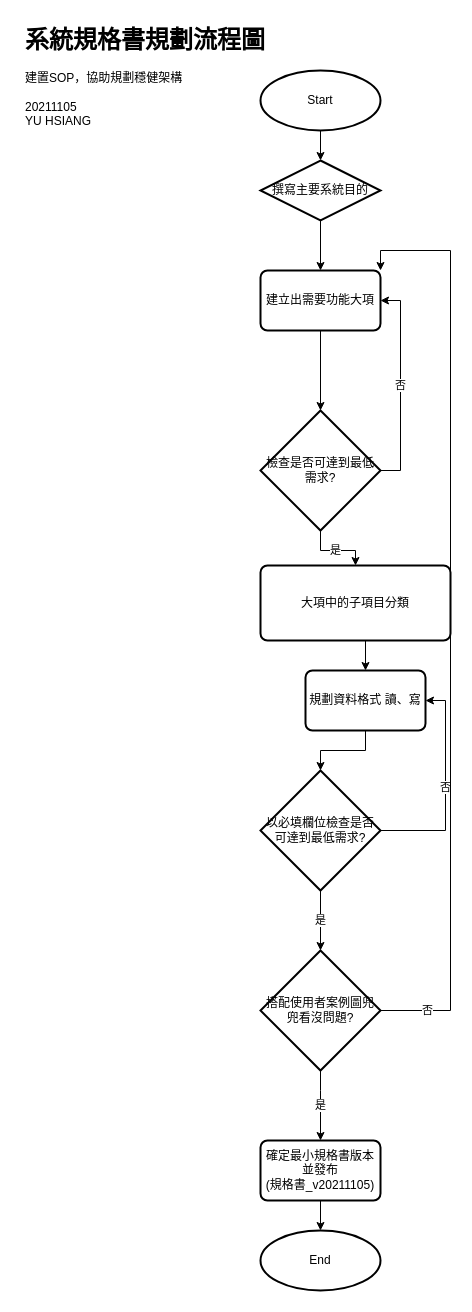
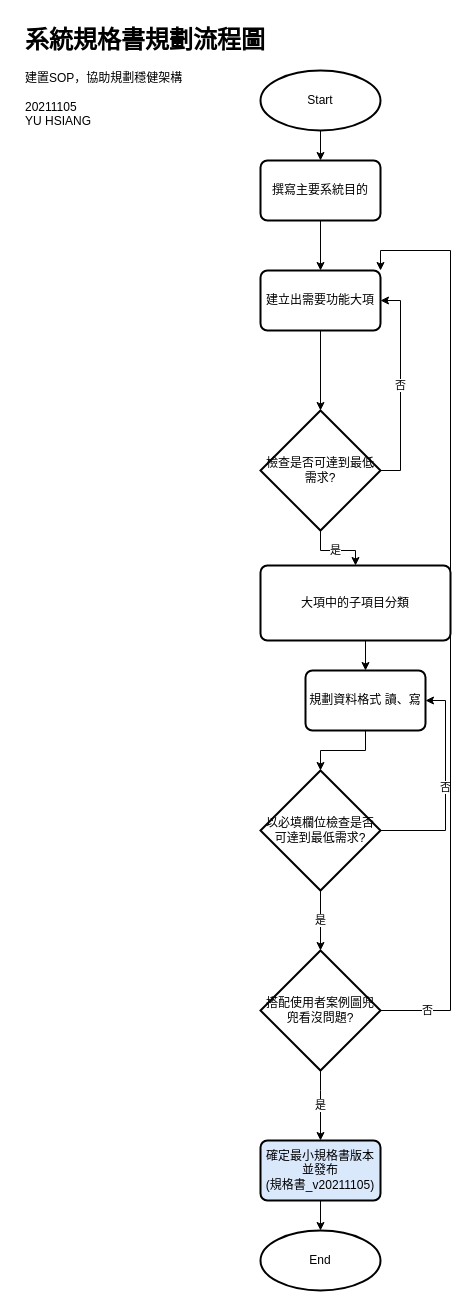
node "撰寫主要系統目的": shape diamond -> rounded rectangle
node "確定最小規格書版本並發布 (規格書_v20211105)": fillcolor #ffffff -> #dae8fc
